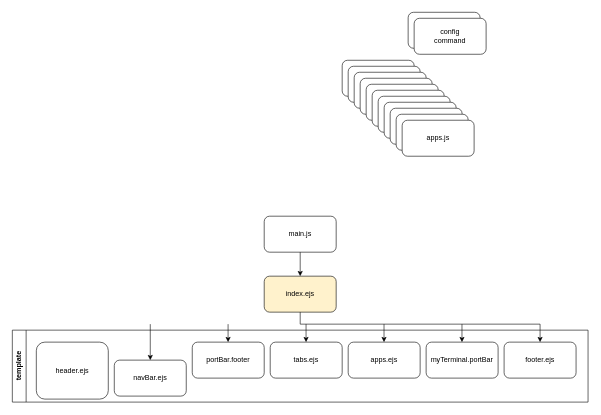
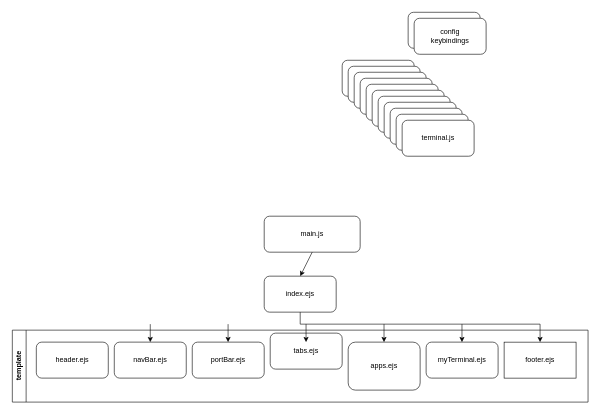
node "config command": label "config command" -> "config keybindings"
node "apps.js": label "apps.js" -> "terminal.js"
node "main.js": size 72x36 -> 96x36
node "index.ejs": fillcolor #fff2cc -> #ffffff
node "portBar.footer": label "portBar.footer" -> "portBar.ejs"
node "tabs.ejs": moved (306, 360) -> (306, 351)
node "apps.ejs": size 72x36 -> 72x48
node "myTerminal.portBar": label "myTerminal.portBar" -> "myTerminal.ejs"
node "footer.ejs": shape rounded rectangle -> rectangle
node "header.ejs": size 72x57 -> 72x36
node "navBar.ejs": moved (150, 378) -> (150, 360)
